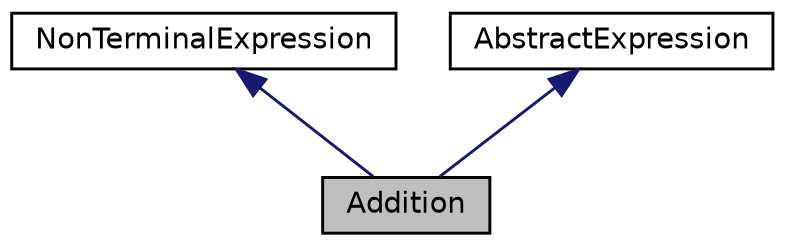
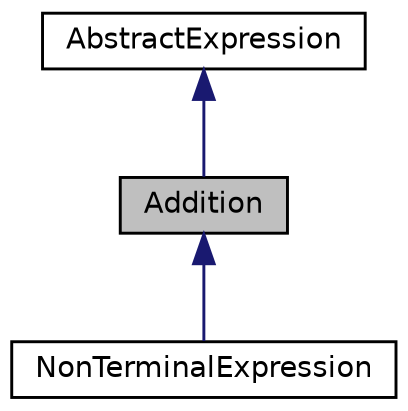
edge "Addition" -> "NonTerminalExpression": reversed
